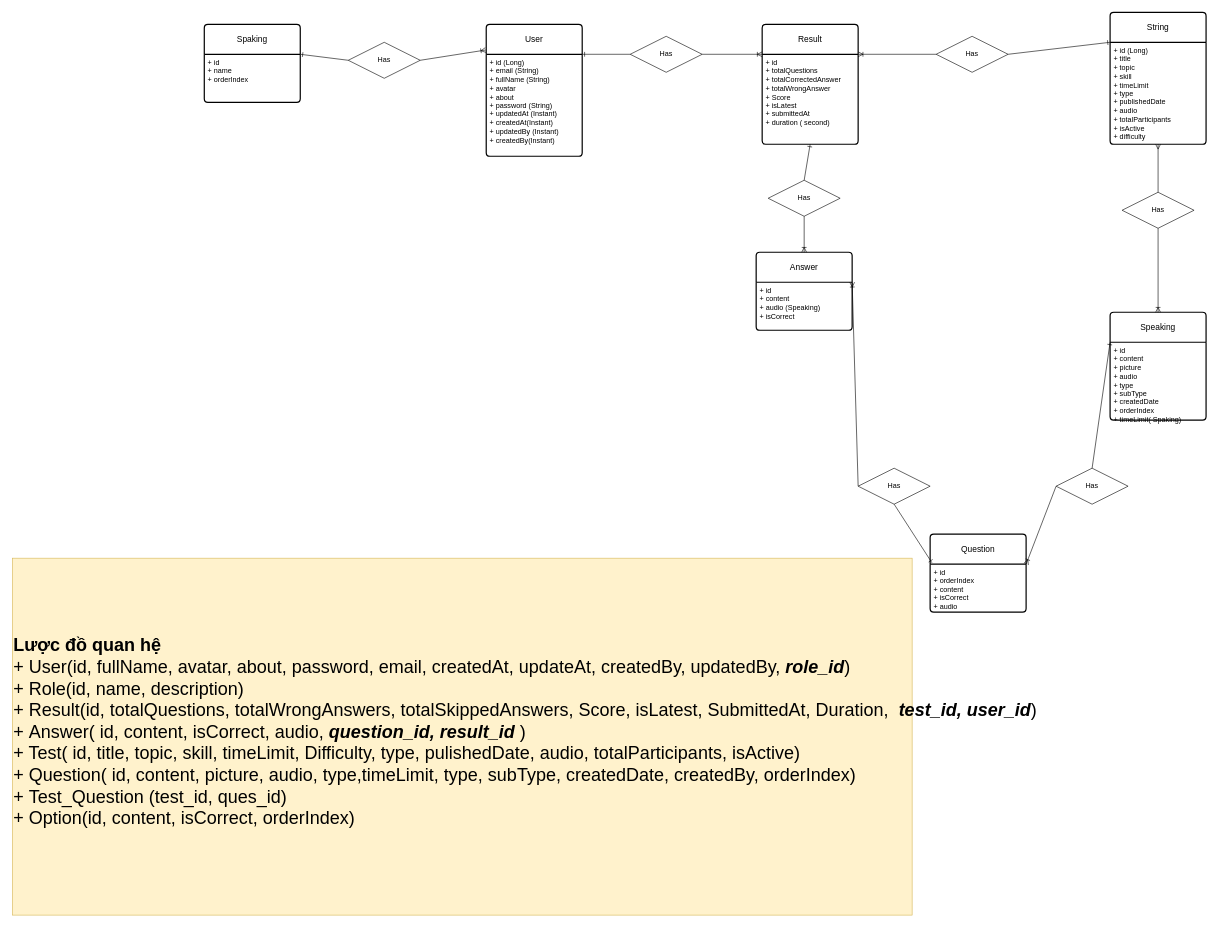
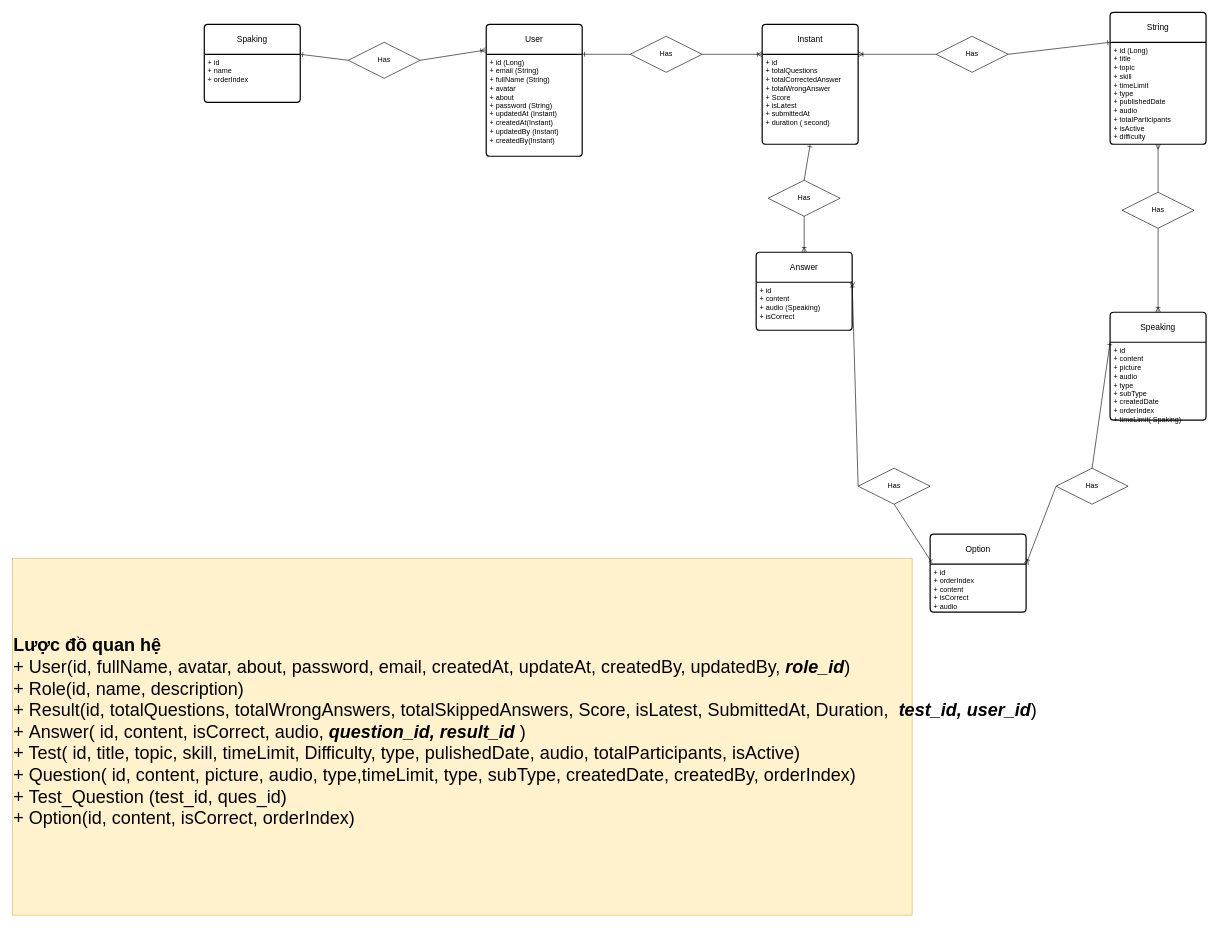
node "Result": label "Result" -> "Instant"
node "Question": label "Question" -> "Option"
